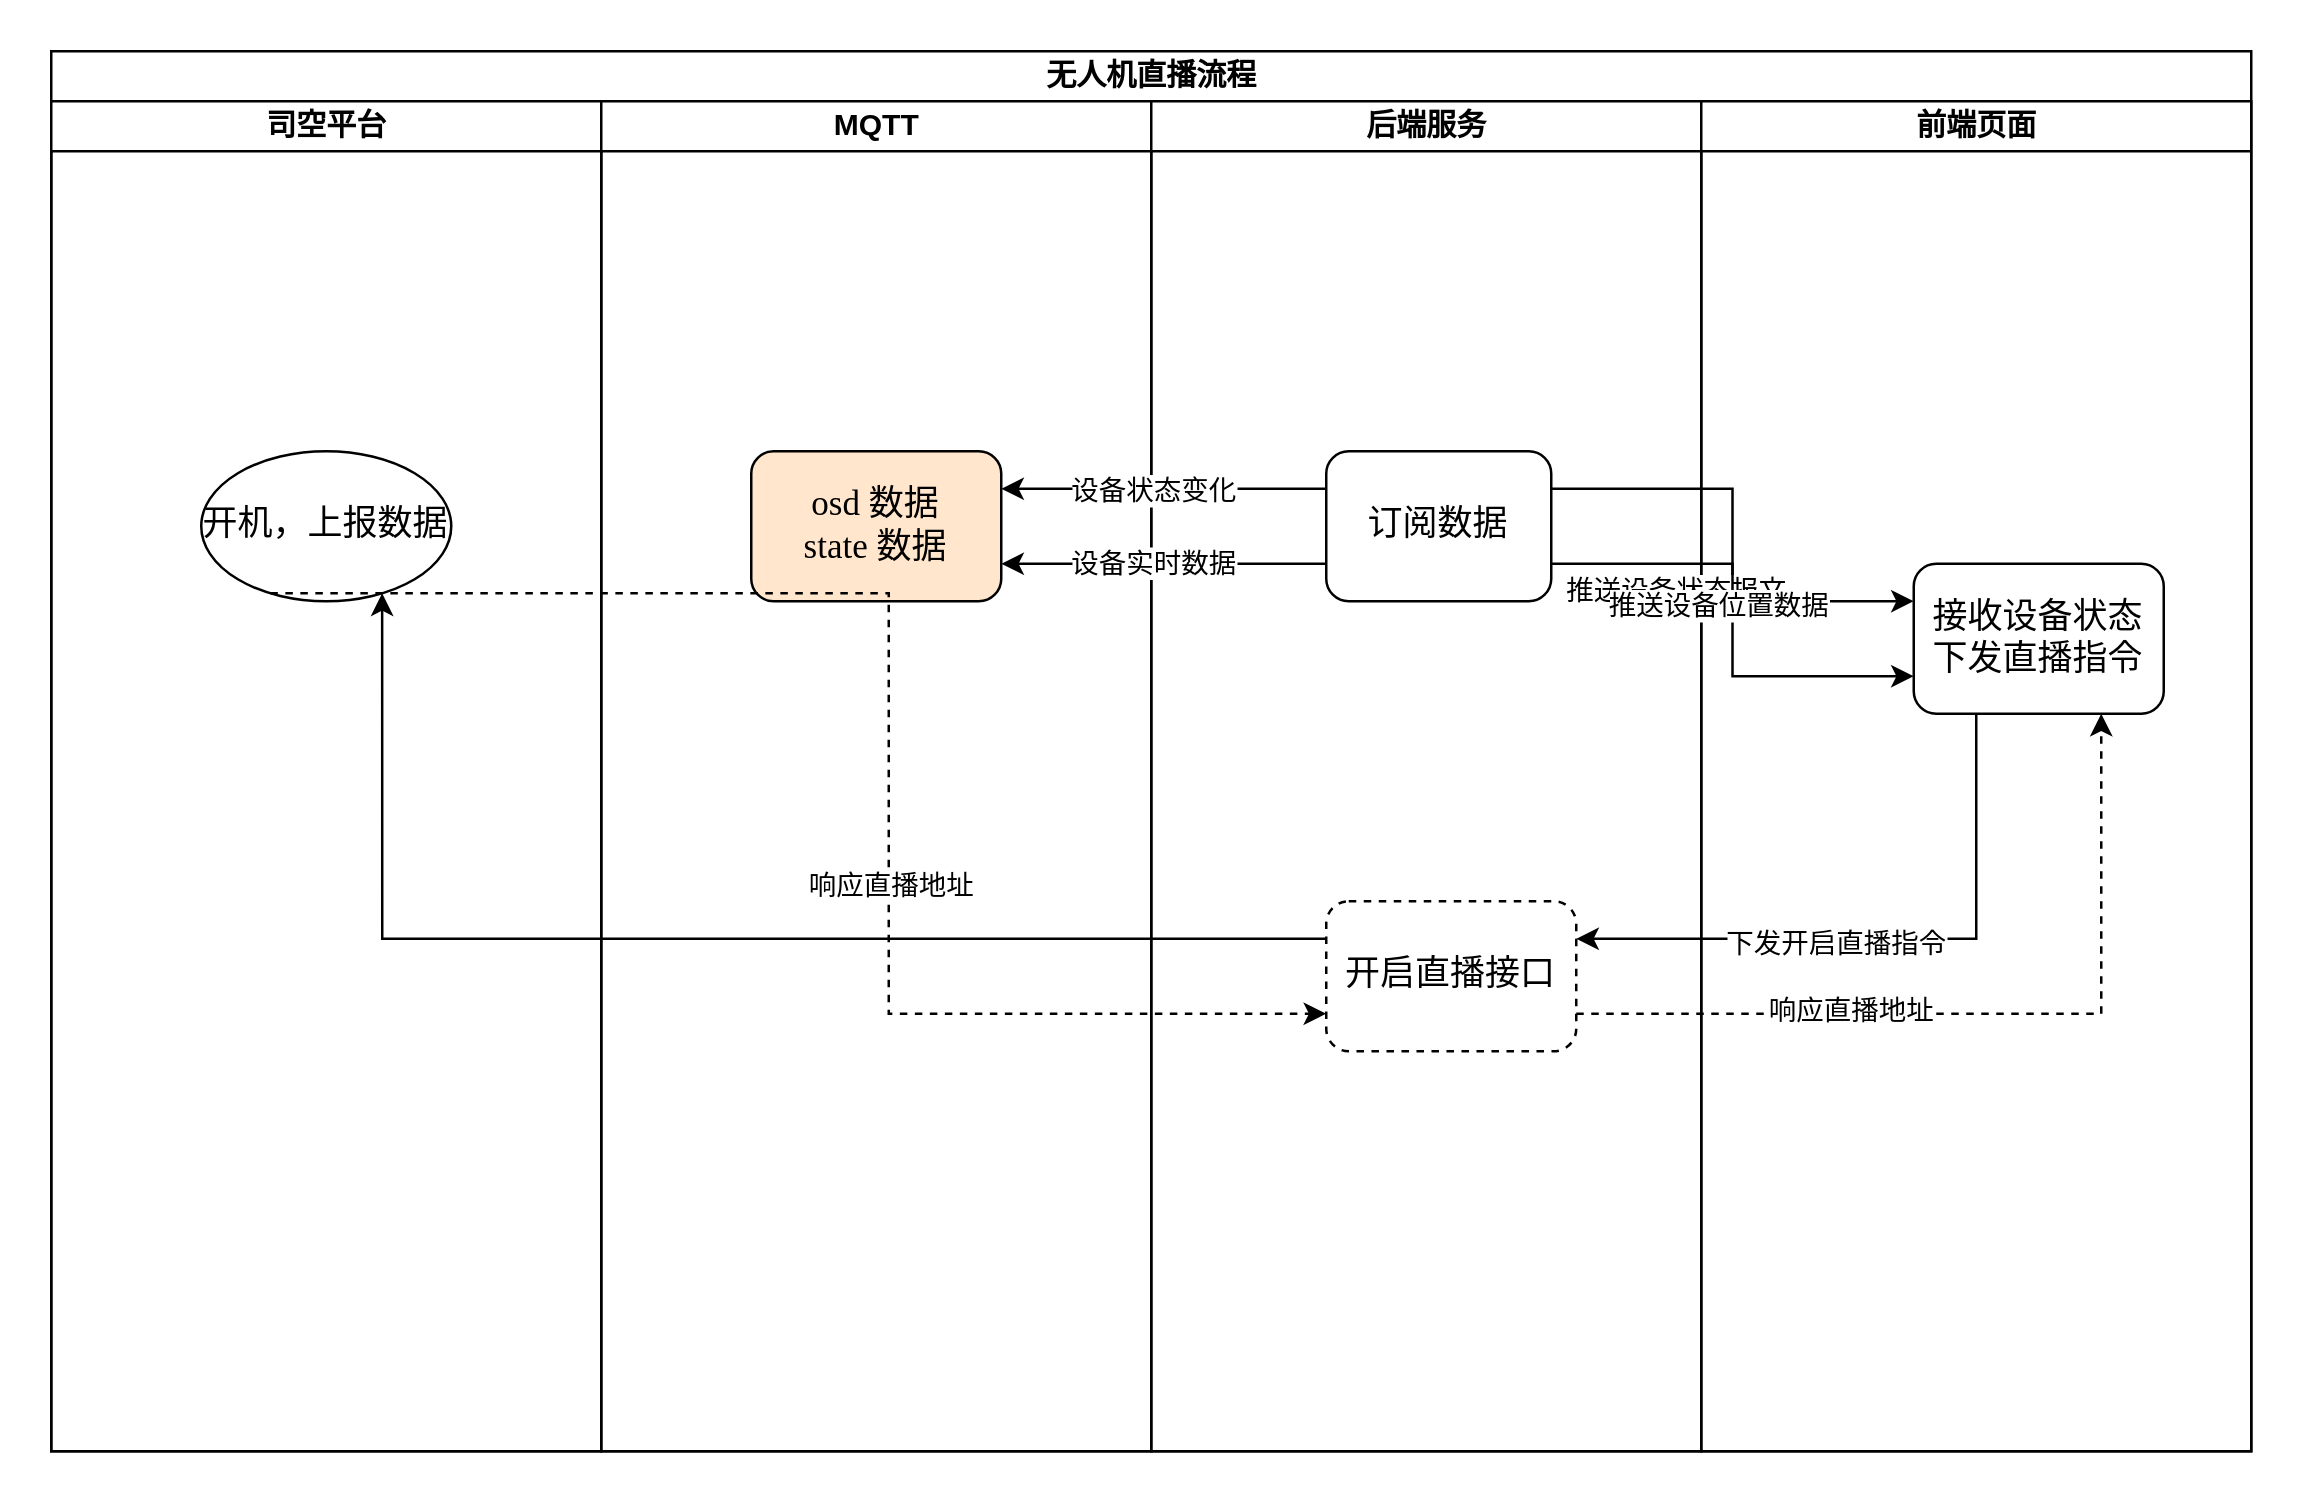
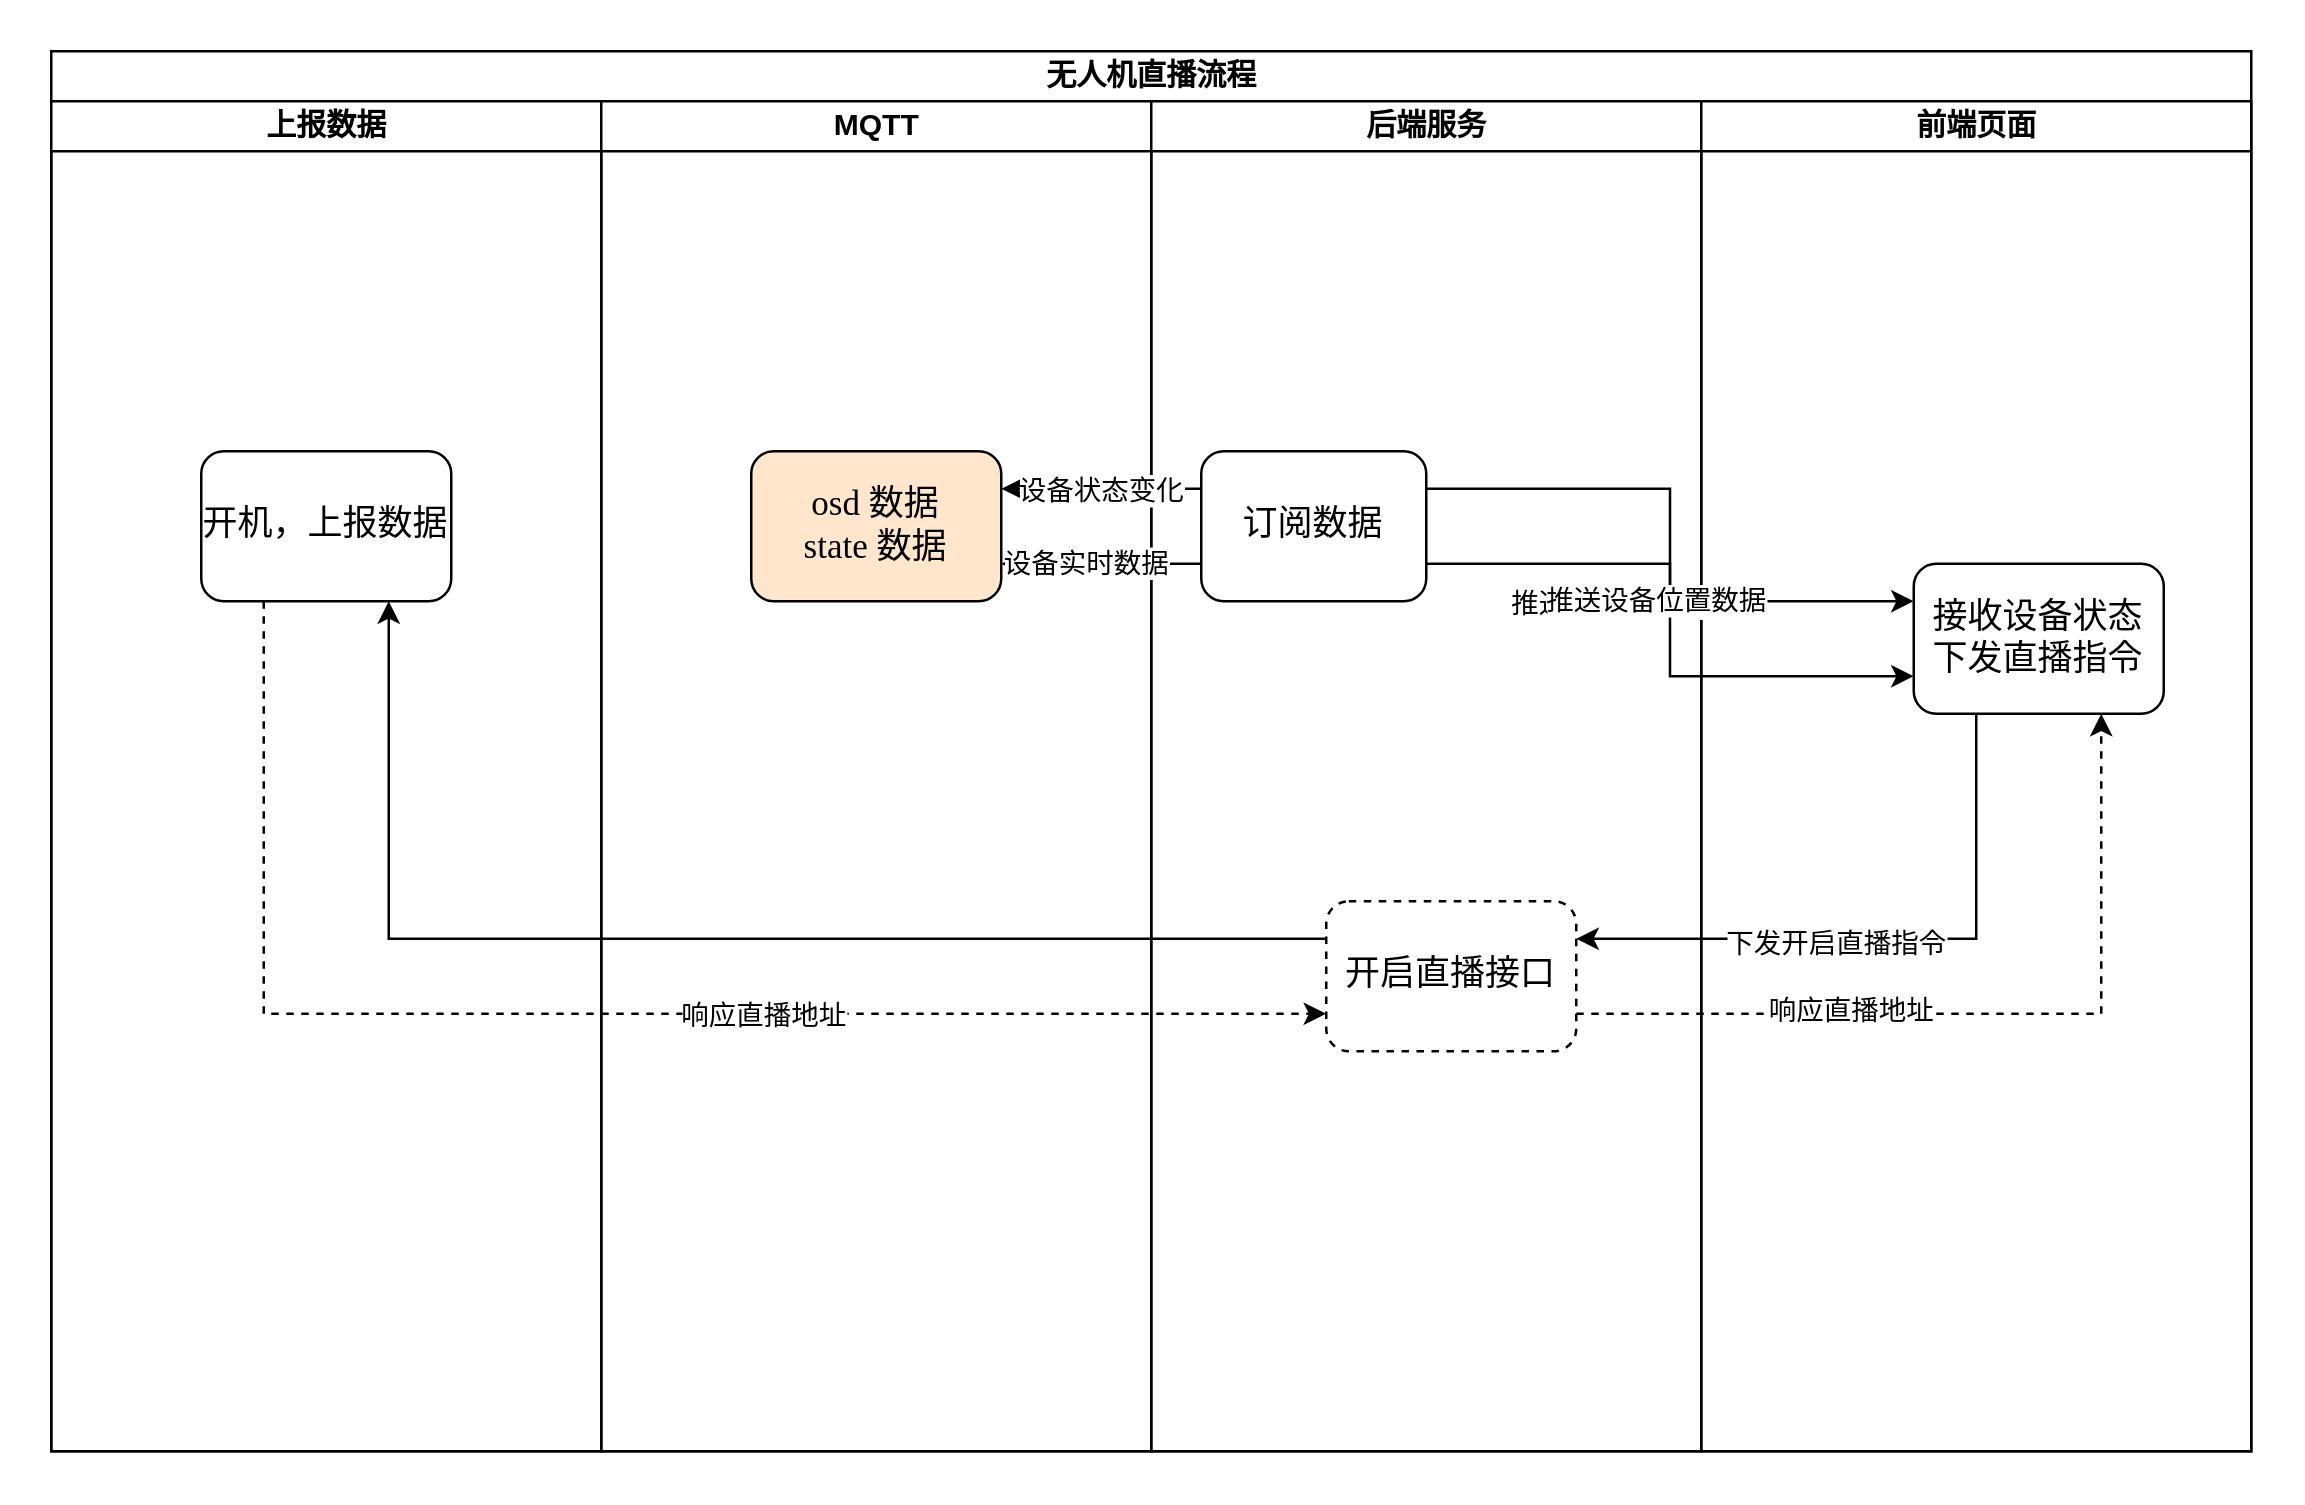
node "司空平台": label "司空平台" -> "上报数据"
node "开机，上报数据": shape ellipse -> rounded rectangle
node "订阅数据": moved (1439, 526) -> (1314, 526)
